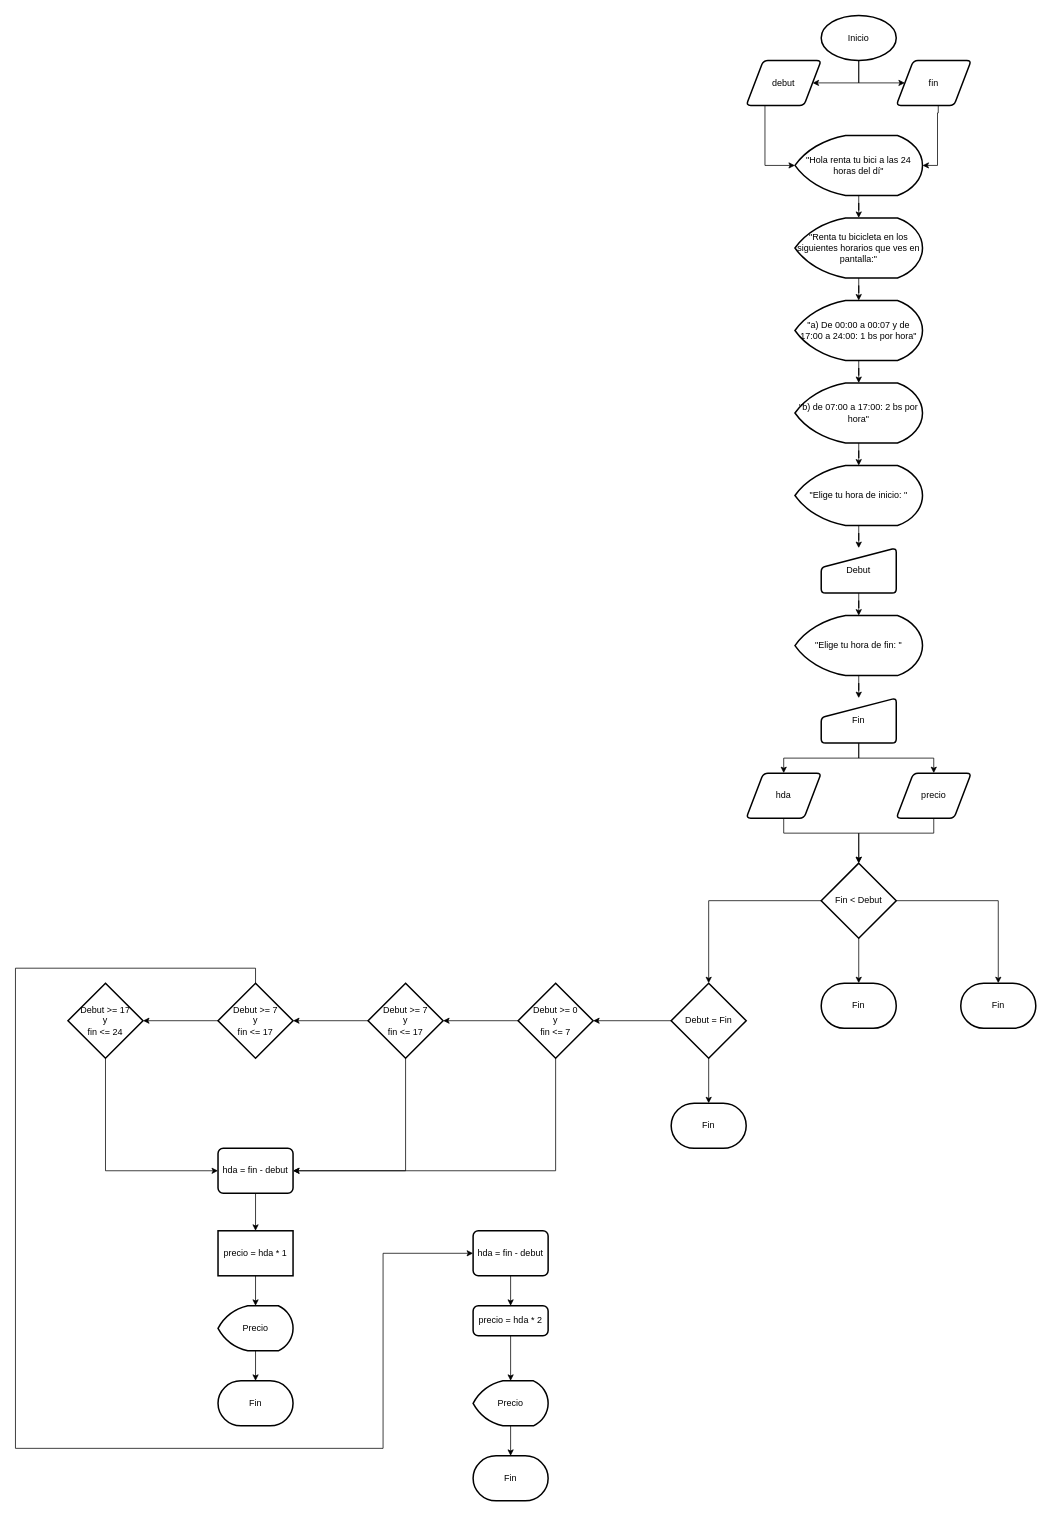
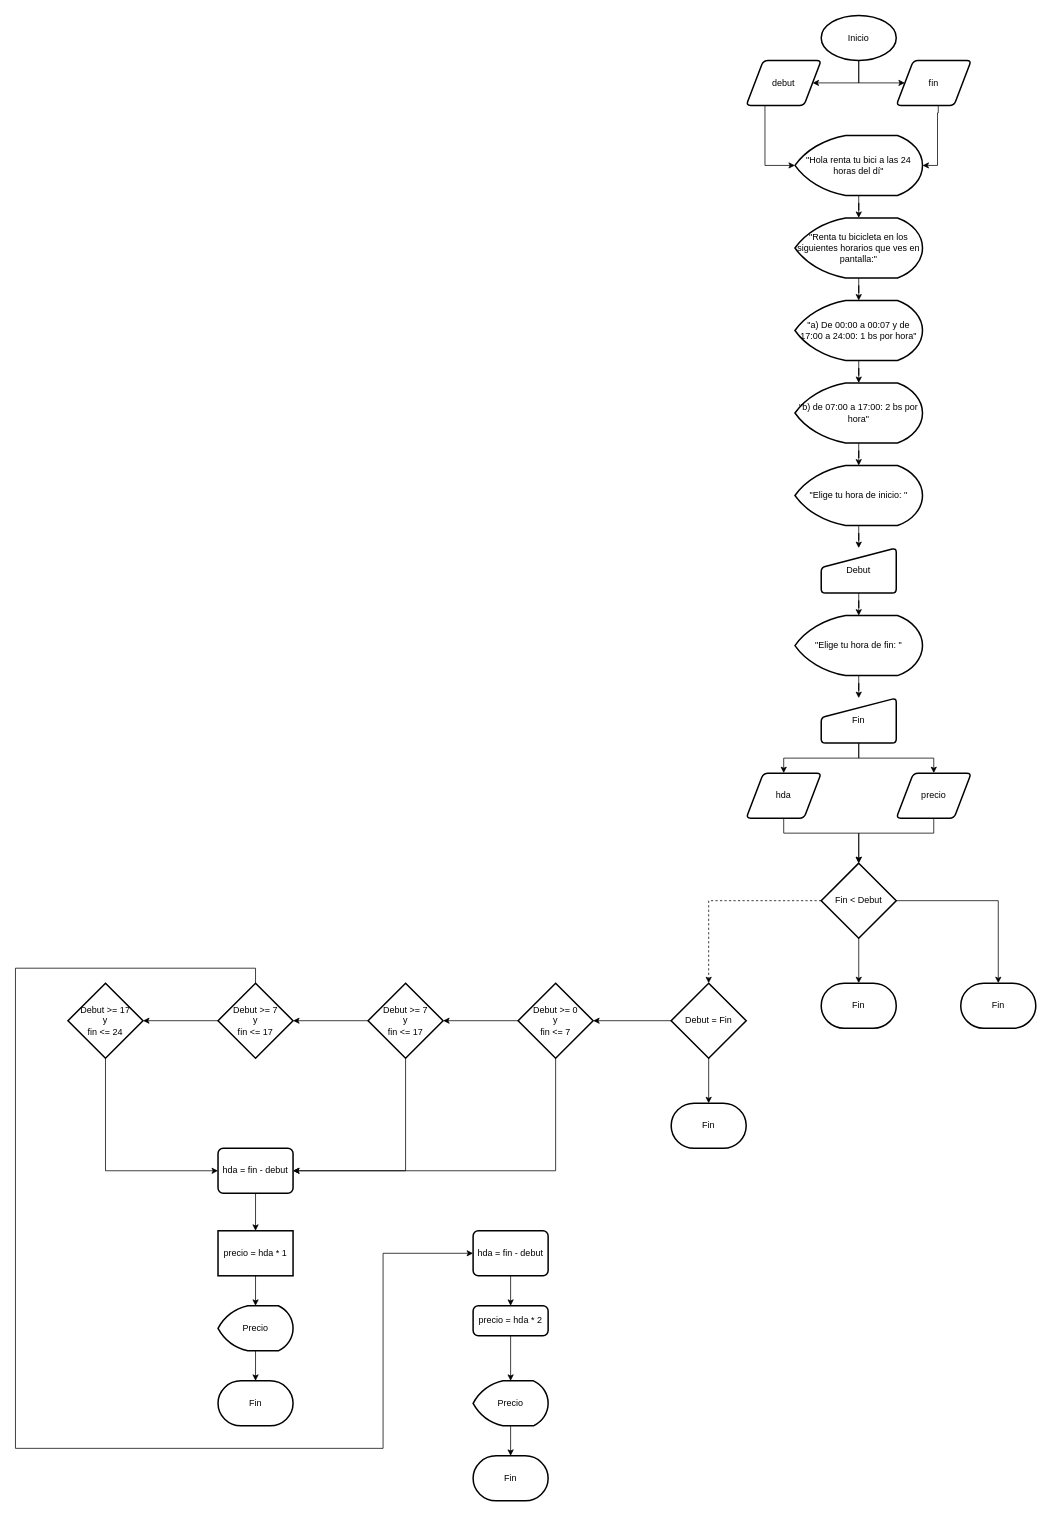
edge "Fin < Debut" -> "Debut = Fin": style solid -> dashed
